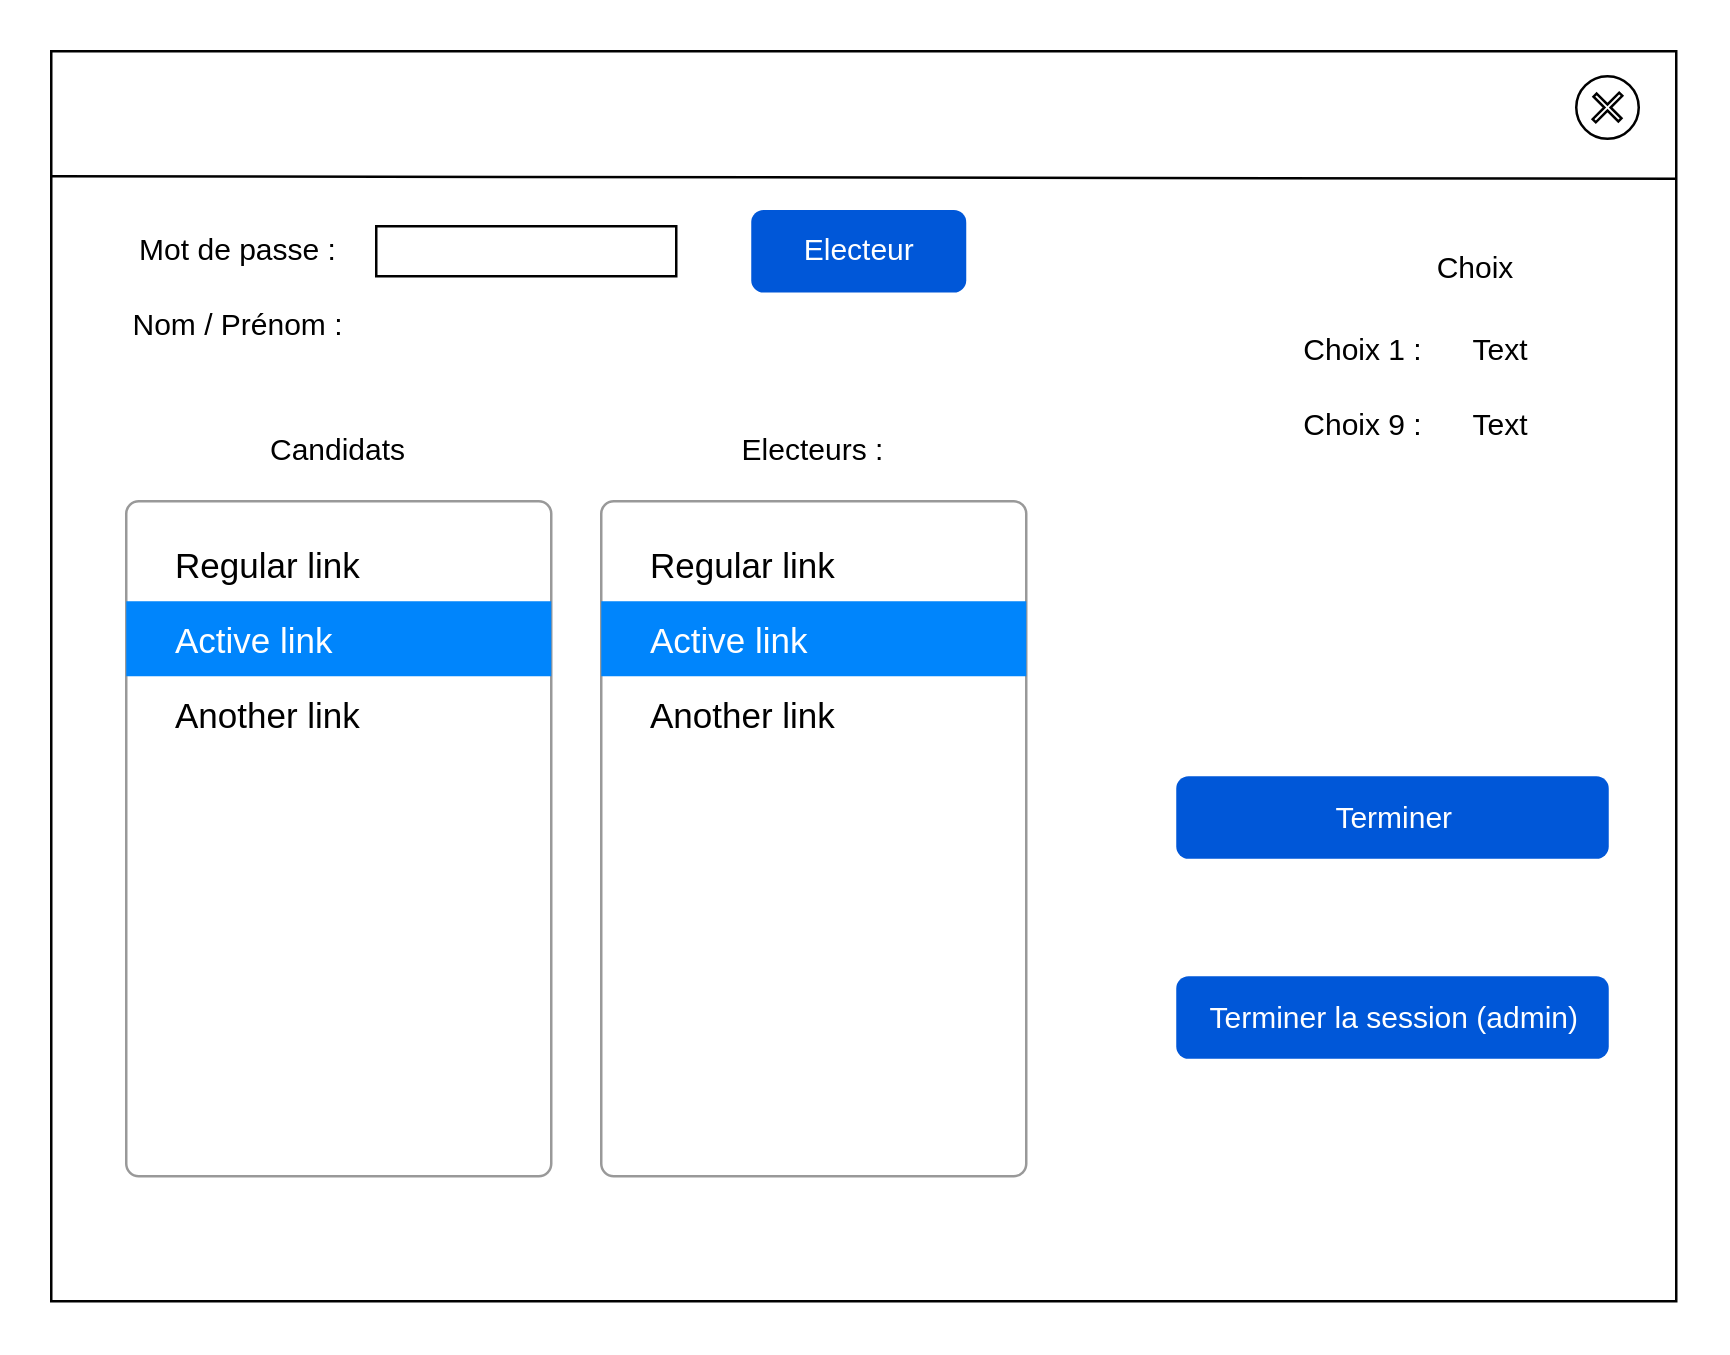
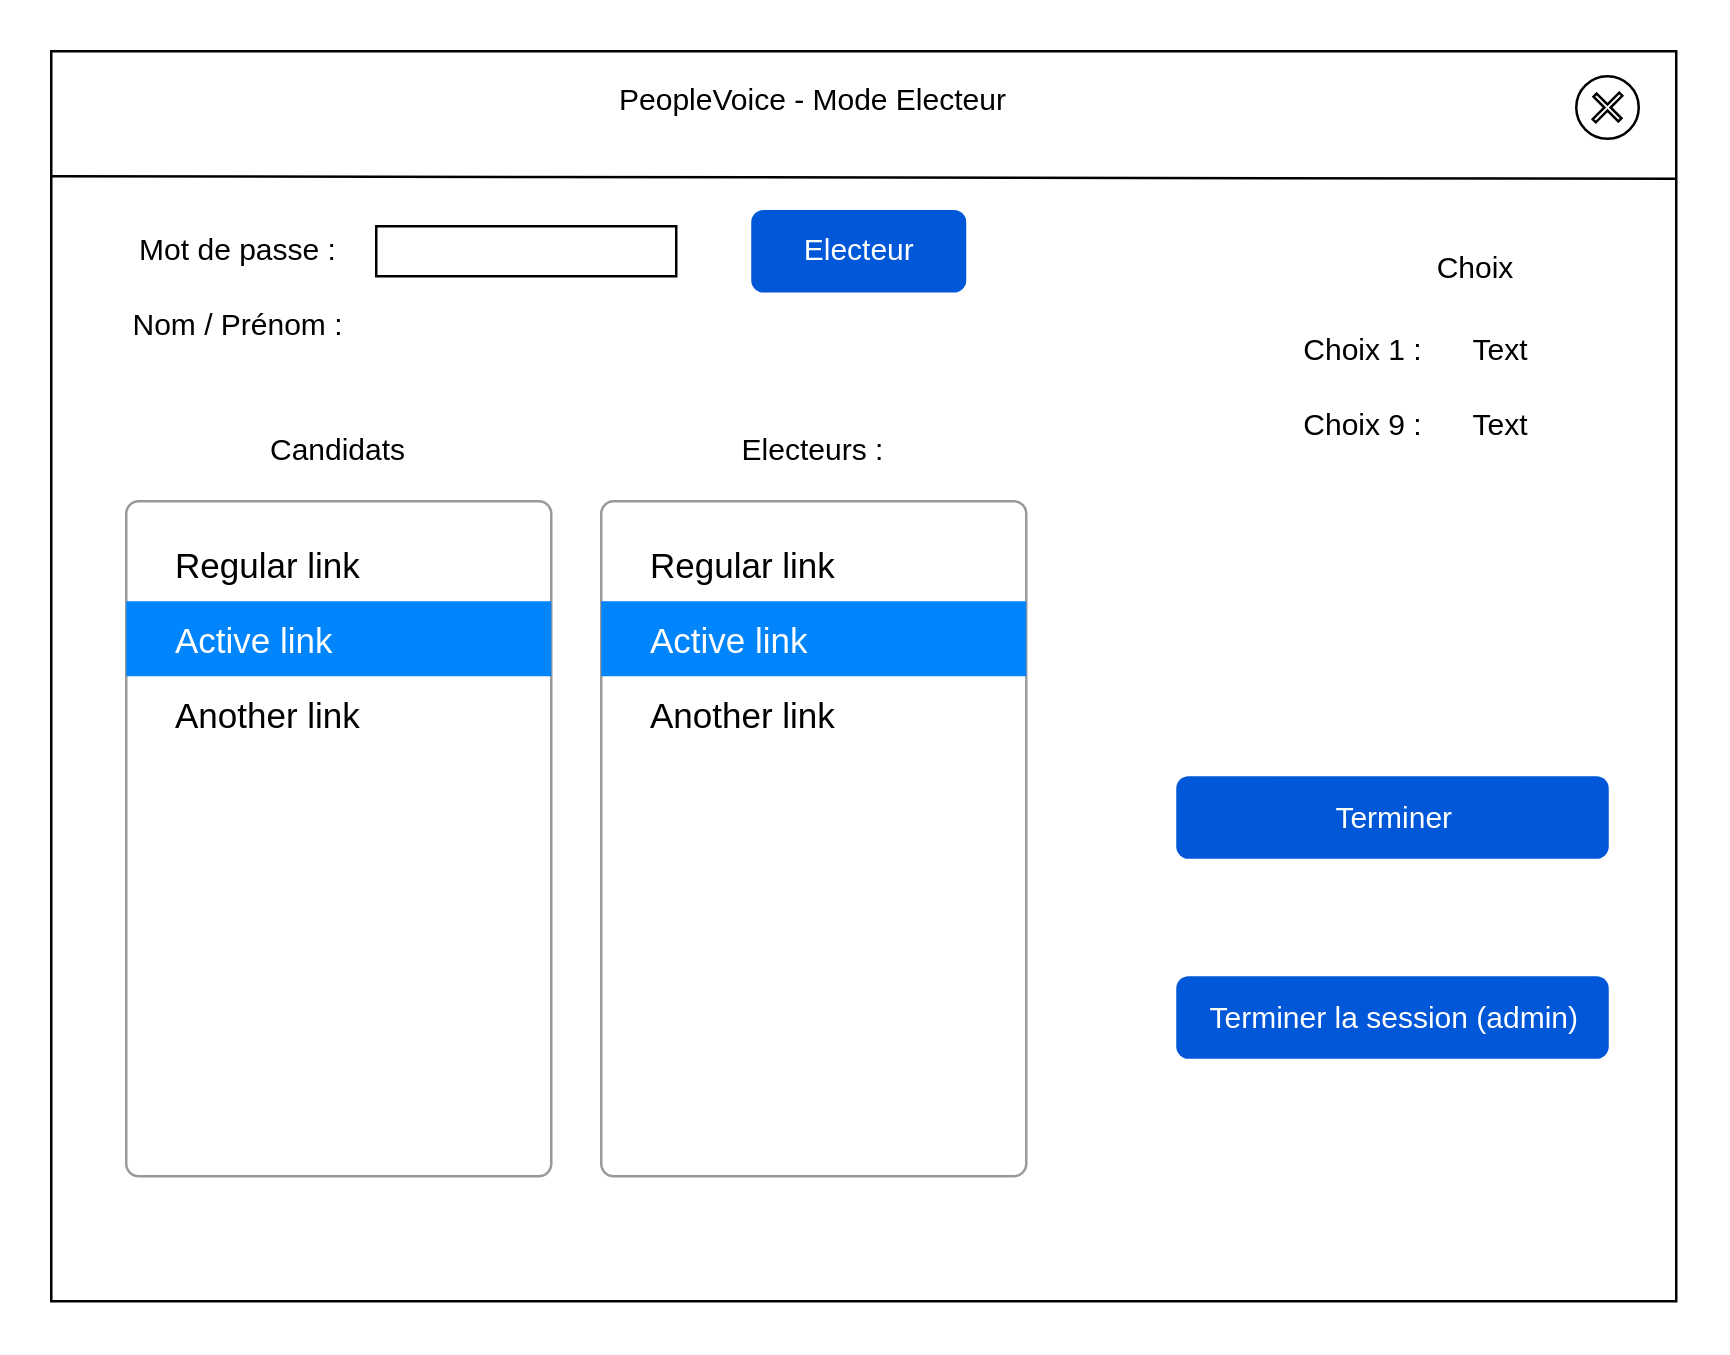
node "PeopleVoice - Mode Electeur": added
